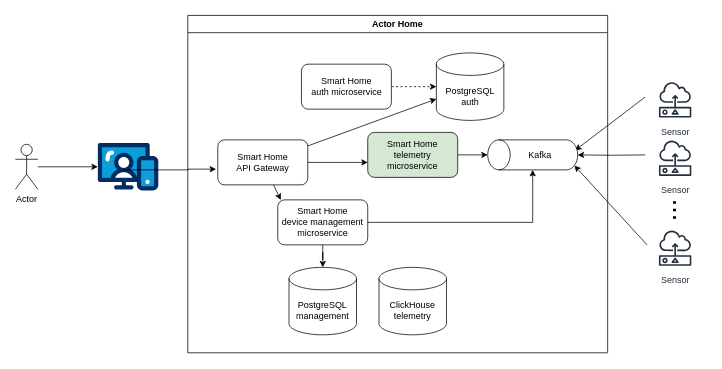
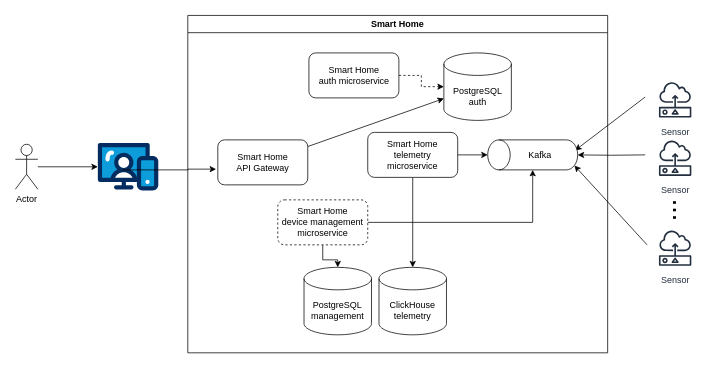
node "Actor Home": label "Actor Home" -> "Smart Home"
node "Smart Home auth microservice": moved (347, 87) -> (354, 75)
node "PostgreSQL auth": moved (470, 87) -> (478, 87)
node "Smart Home telemetry microservice": fillcolor #d5e8d4 -> #ffffff
edge "Smart Home API Gateway" -> "Smart Home telemetry microservice": removed
edge "Smart Home API Gateway" -> "Smart Home device management microservice": removed
edge "Smart Home telemetry microservice" -> "ClickHouse telemetry": added
node "Smart Home device management microservice": style solid -> dashed
node "PostgreSQL management": moved (323, 301) -> (338, 301)
